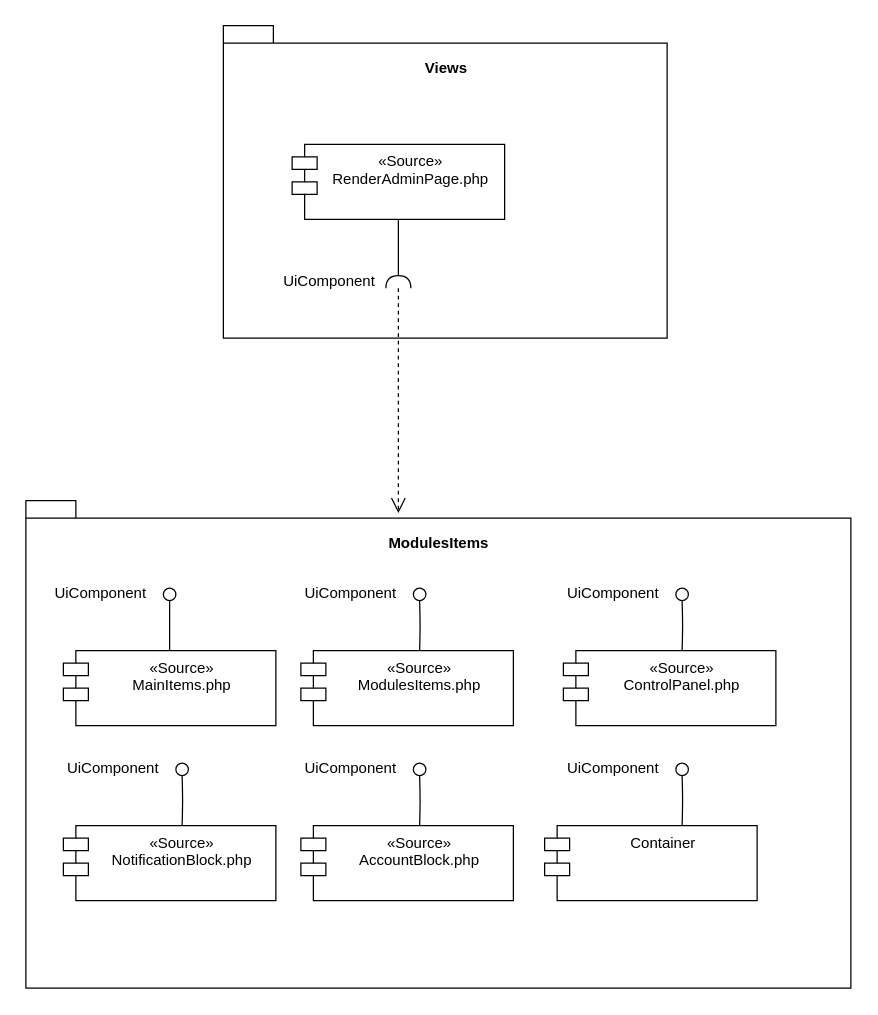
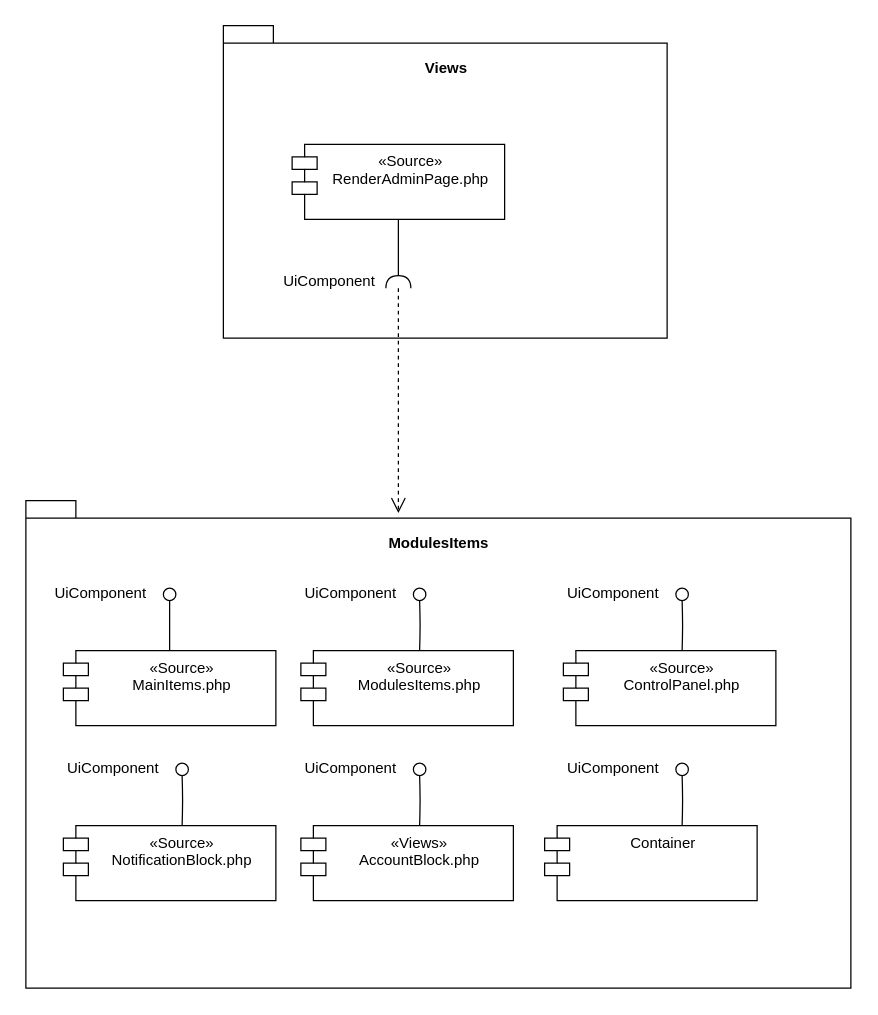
node "«Source» AccountBlock.php": label "«Source» AccountBlock.php" -> "«Views» AccountBlock.php"
